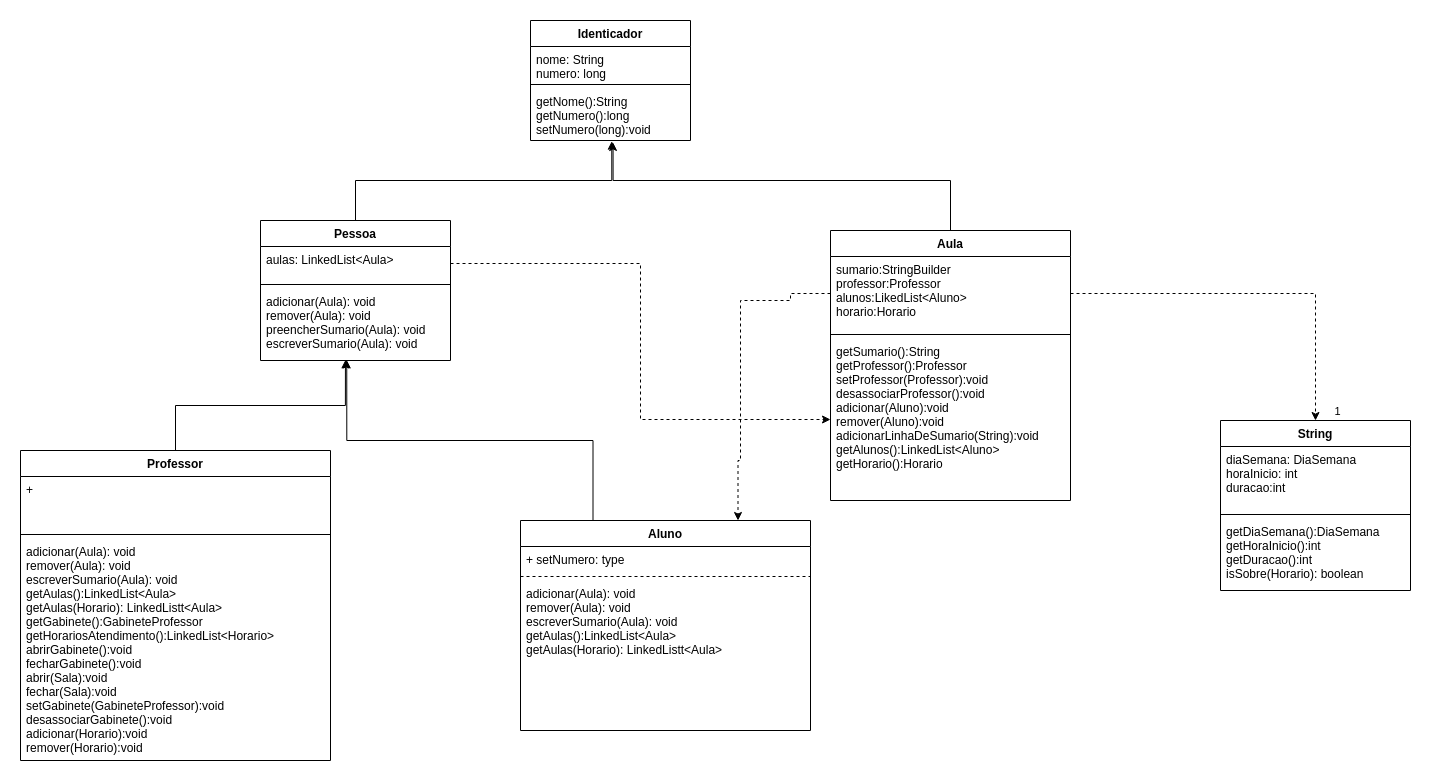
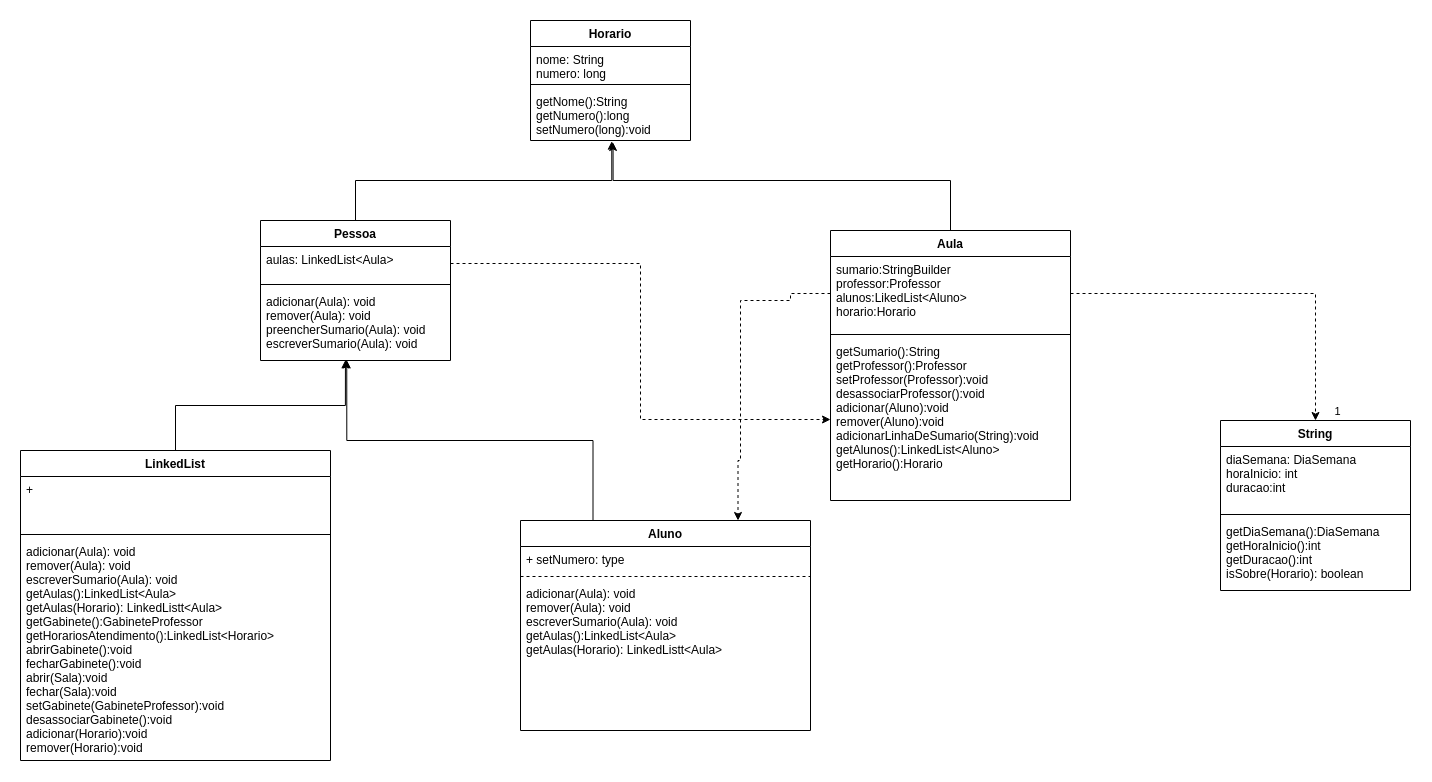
node "Identicador": label "Identicador" -> "Horario"
node "Professor": label "Professor" -> "LinkedList"
